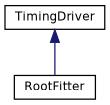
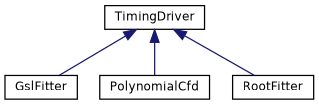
node "GslFitter": added
node "PolynomialCfd": added
